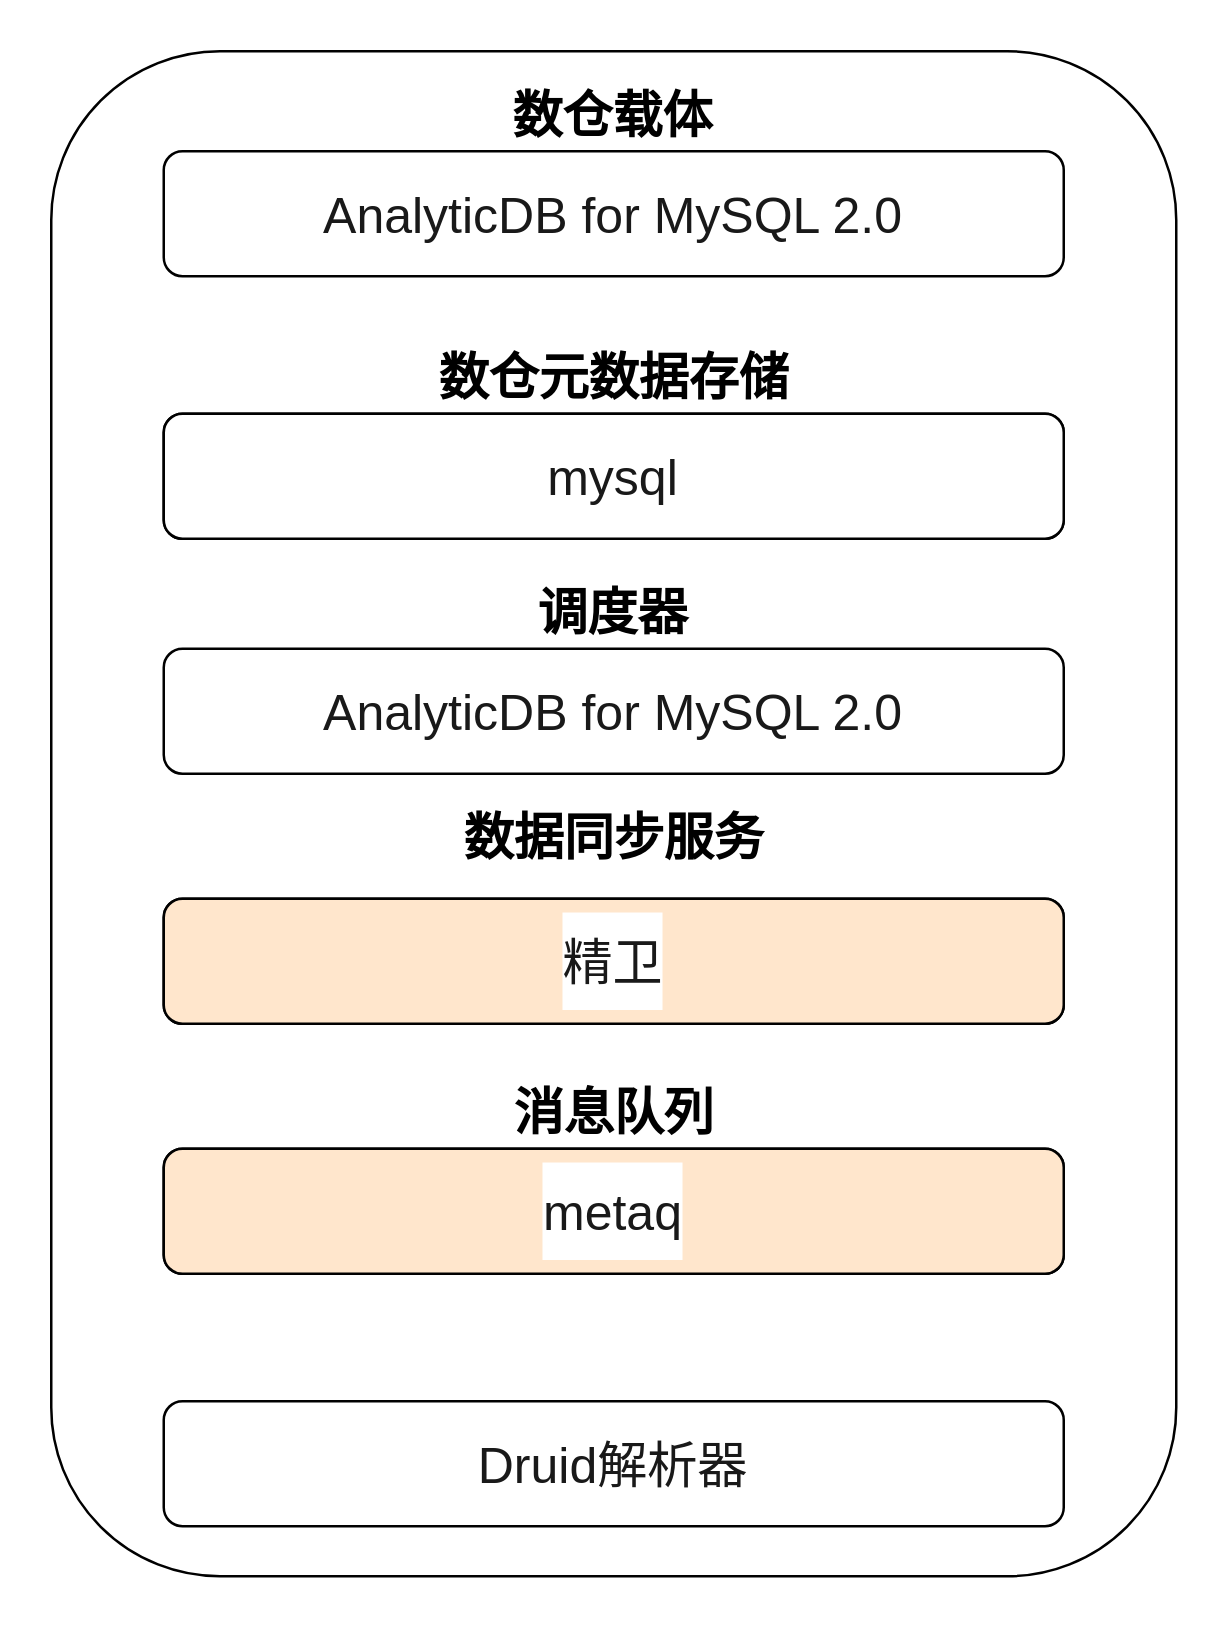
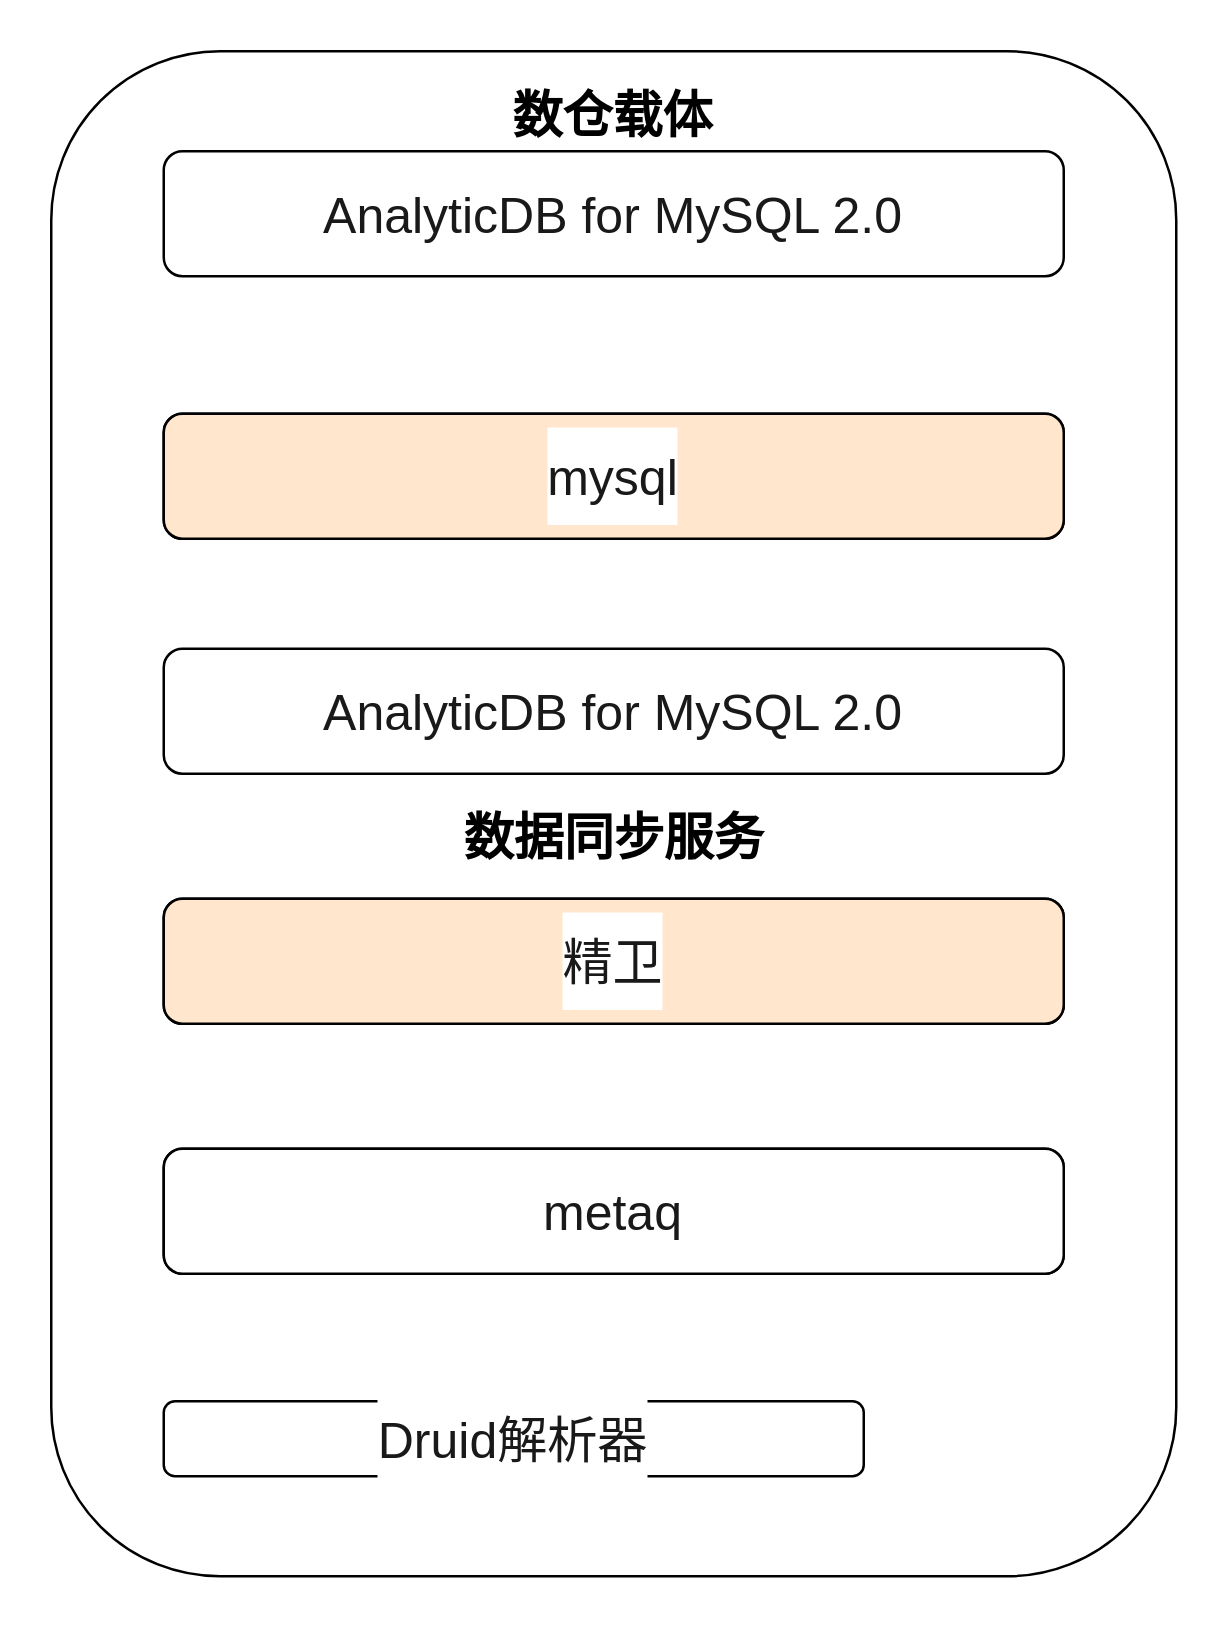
node "数仓元数据存储": removed
node "mysql": fillcolor #ffffff -> #ffe6cc
node "调度器": removed
node "消息队列": removed
node "metaq": fillcolor #ffe6cc -> #ffffff
node "Druid解析器": size 900x125 -> 700x75
